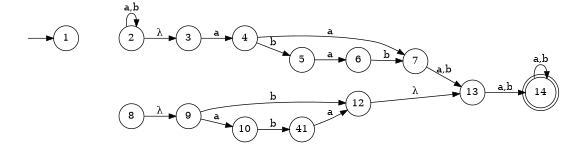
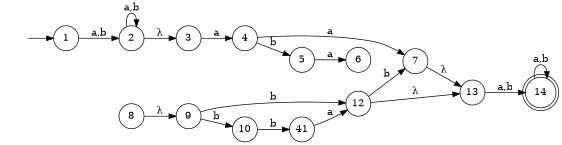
edge "1" -> "2": added, label "a,b"
edge "6" -> "7": now "12" -> "7"
edge "7" -> "13": label "a,b" -> "λ"
edge "9" -> "10": label "a" -> "b"
